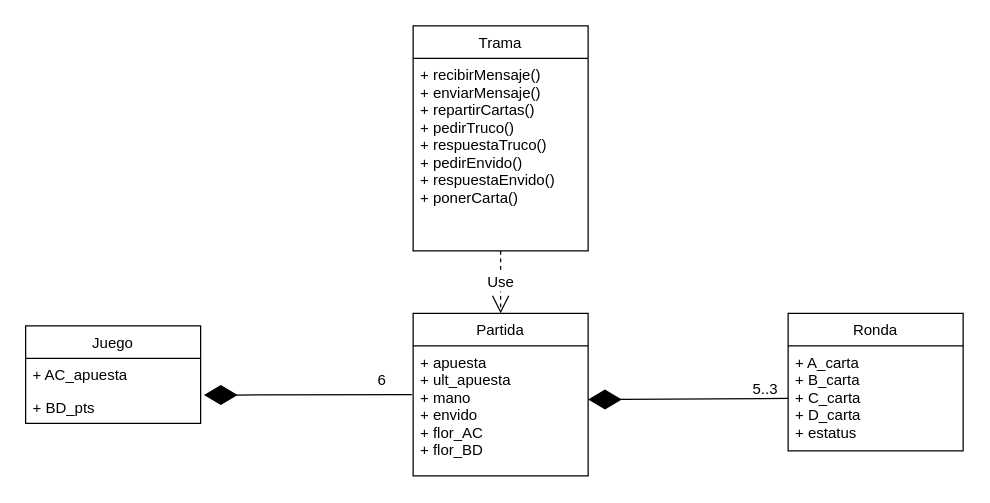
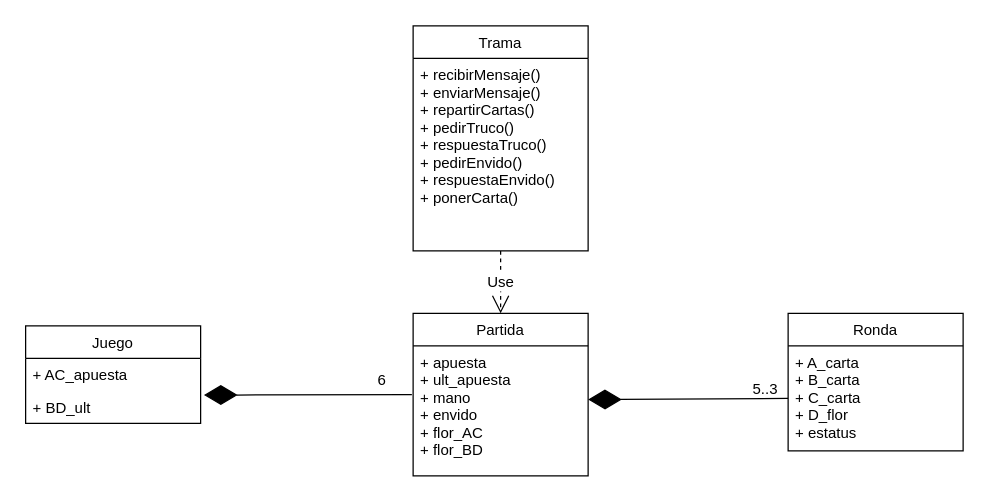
node "+ A_carta + B_carta + C_carta + D_carta + estatus": label "+ A_carta + B_carta + C_carta + D_carta + estatus" -> "+ A_carta + B_carta + C_carta + D_flor + estatus"
node "+ BD_pts": label "+ BD_pts" -> "+ BD_ult"
